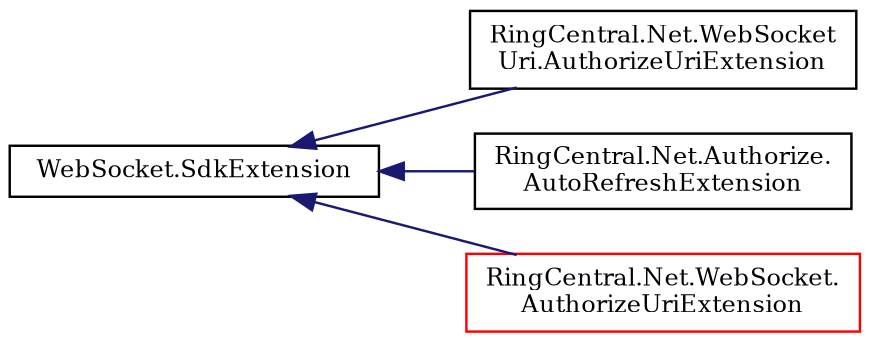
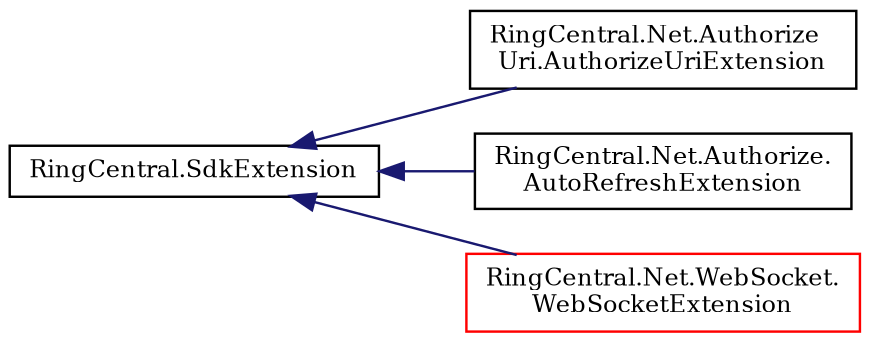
node "RingCentral.Net.WebSocket Uri.AuthorizeUriExtension": label "RingCentral.Net.WebSocket Uri.AuthorizeUriExtension" -> "RingCentral.Net.Authorize Uri.AuthorizeUriExtension"
node "WebSocket.SdkExtension": label "WebSocket.SdkExtension" -> "RingCentral.SdkExtension"
node "RingCentral.Net.WebSocket. AuthorizeUriExtension": label "RingCentral.Net.WebSocket. AuthorizeUriExtension" -> "RingCentral.Net.WebSocket. WebSocketExtension"
